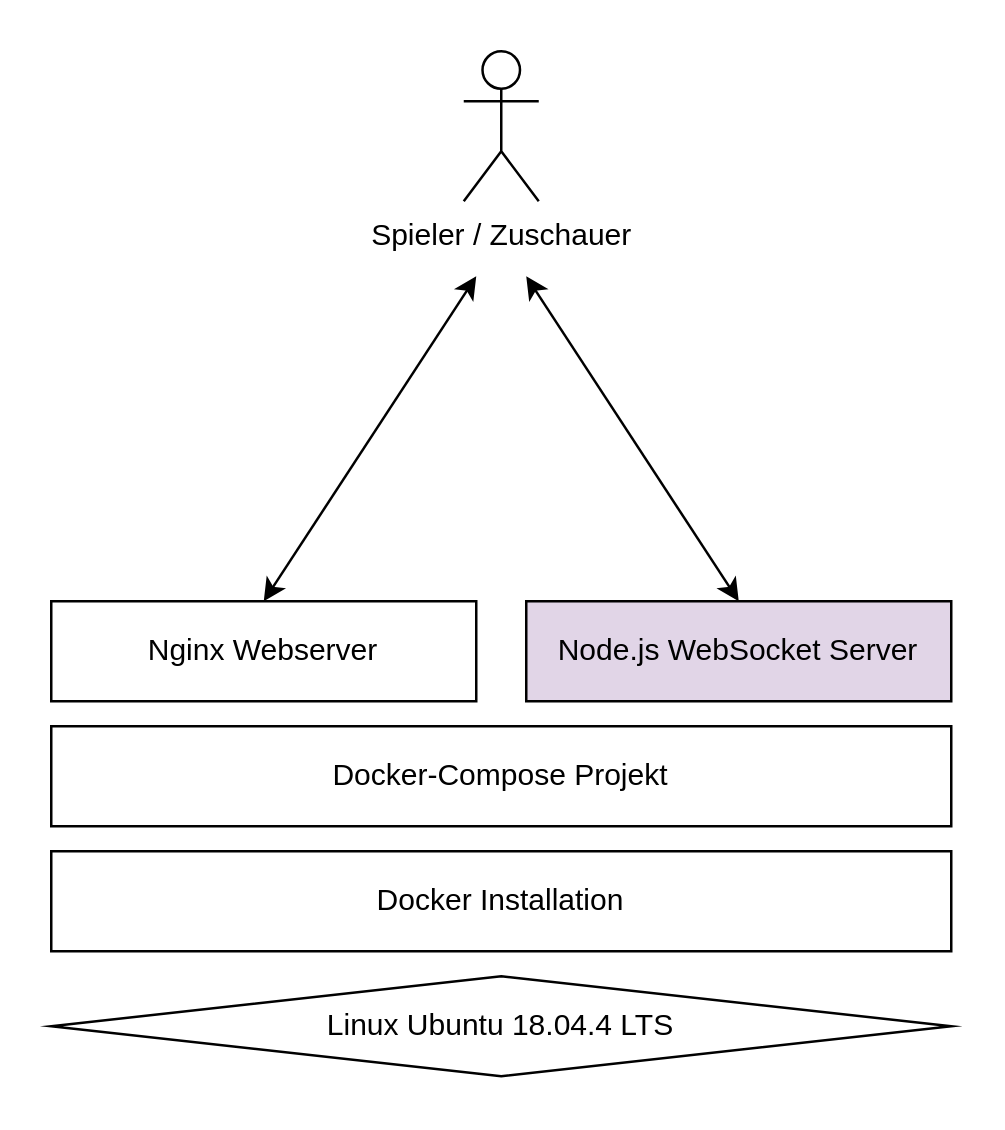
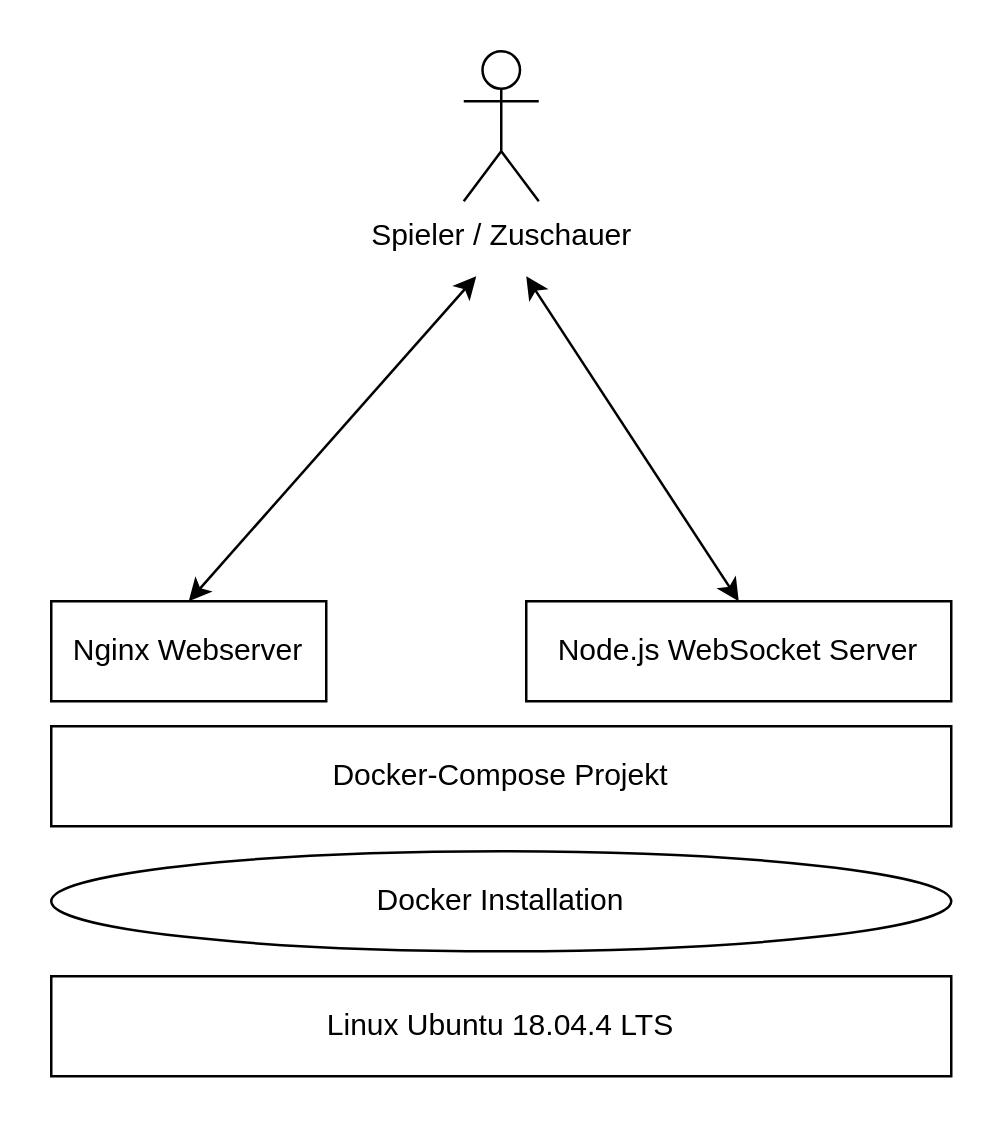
node "Nginx Webserver": size 425x100 -> 275x100
node "Node.js WebSocket Server": fillcolor #e1d5e7 -> #ffffff
node "Docker Installation": shape rectangle -> ellipse
node "Linux Ubuntu 18.04.4 LTS": shape diamond -> rectangle
